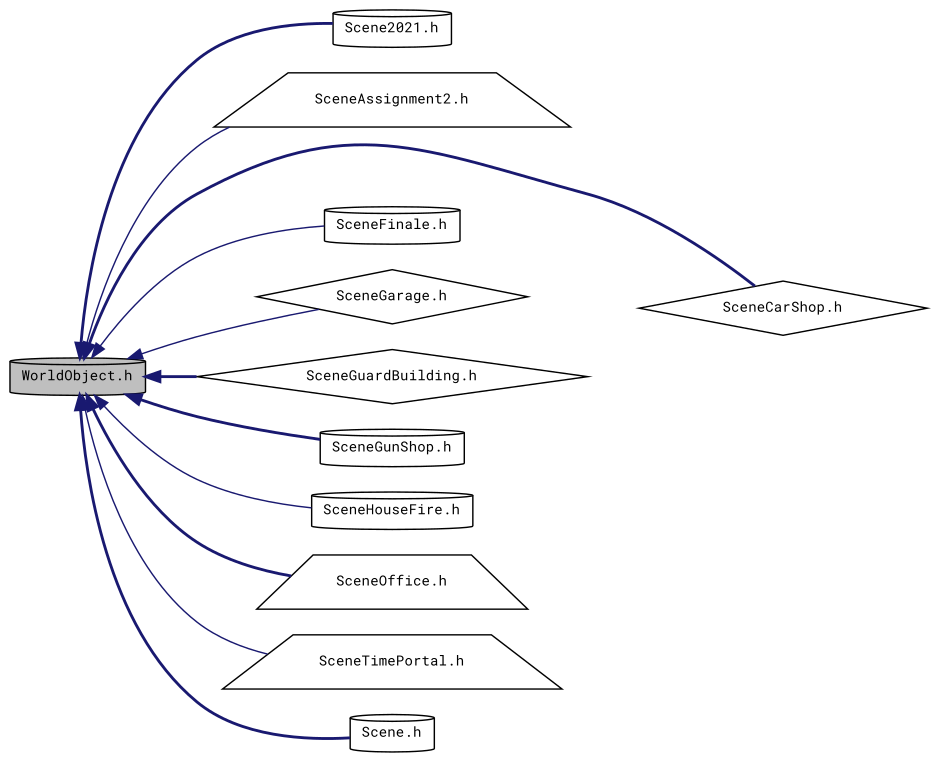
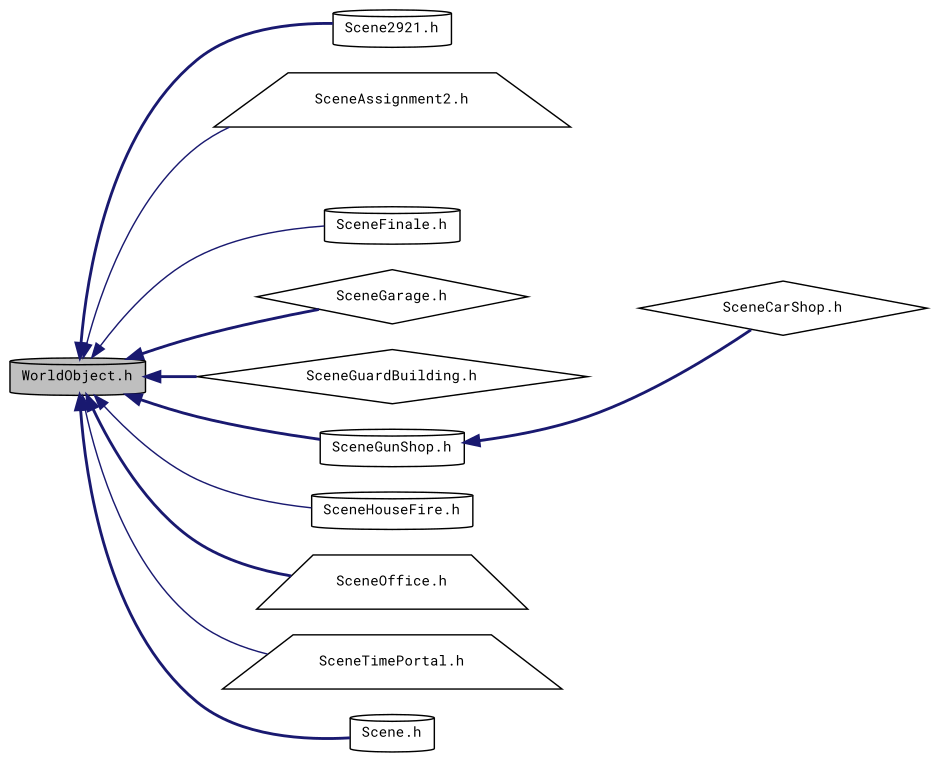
node "Scene2021.h": label "Scene2021.h" -> "Scene2921.h"
edge "SceneCarShop.h" -> "WorldObject.h": now "SceneCarShop.h" -> "SceneGunShop.h"
edge "SceneGarage.h" -> "WorldObject.h": style solid -> bold
